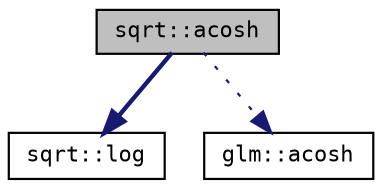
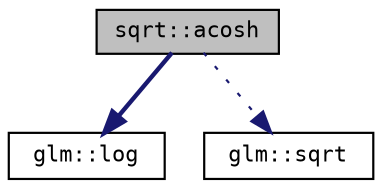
node "sqrt::log": label "sqrt::log" -> "glm::log"
node "glm::acosh": label "glm::acosh" -> "glm::sqrt"
